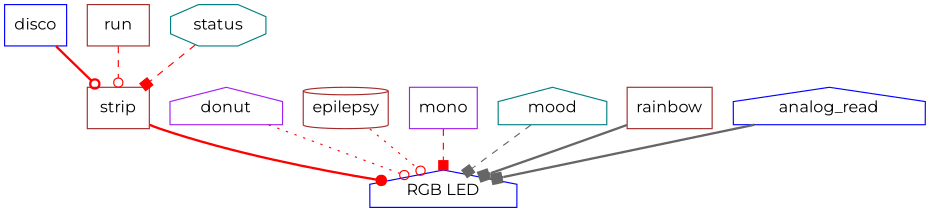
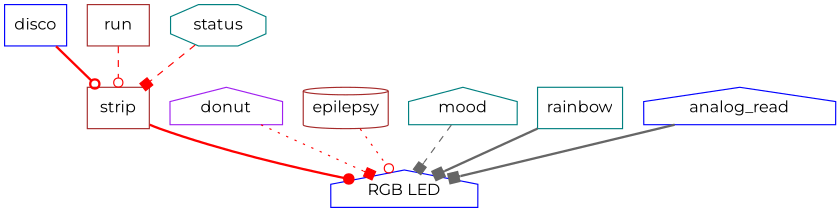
node "mono": removed
node "rainbow": color brown -> teal
edge "donut" -> "RGB LED": arrowhead odot -> box
